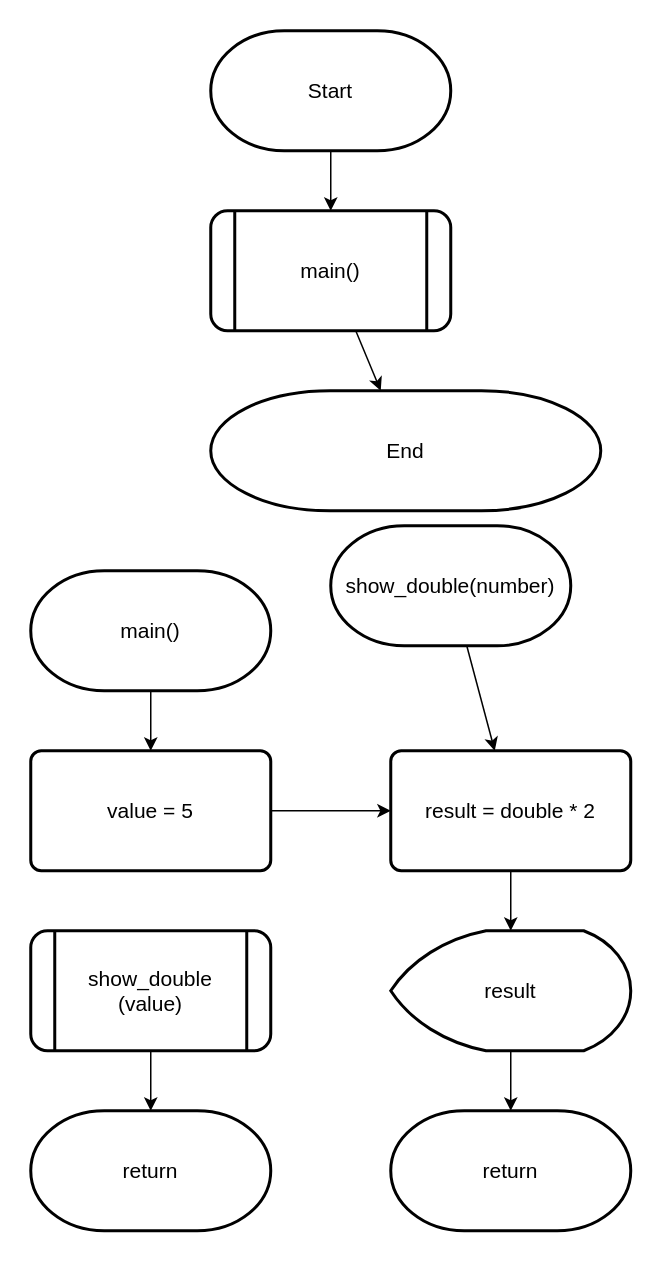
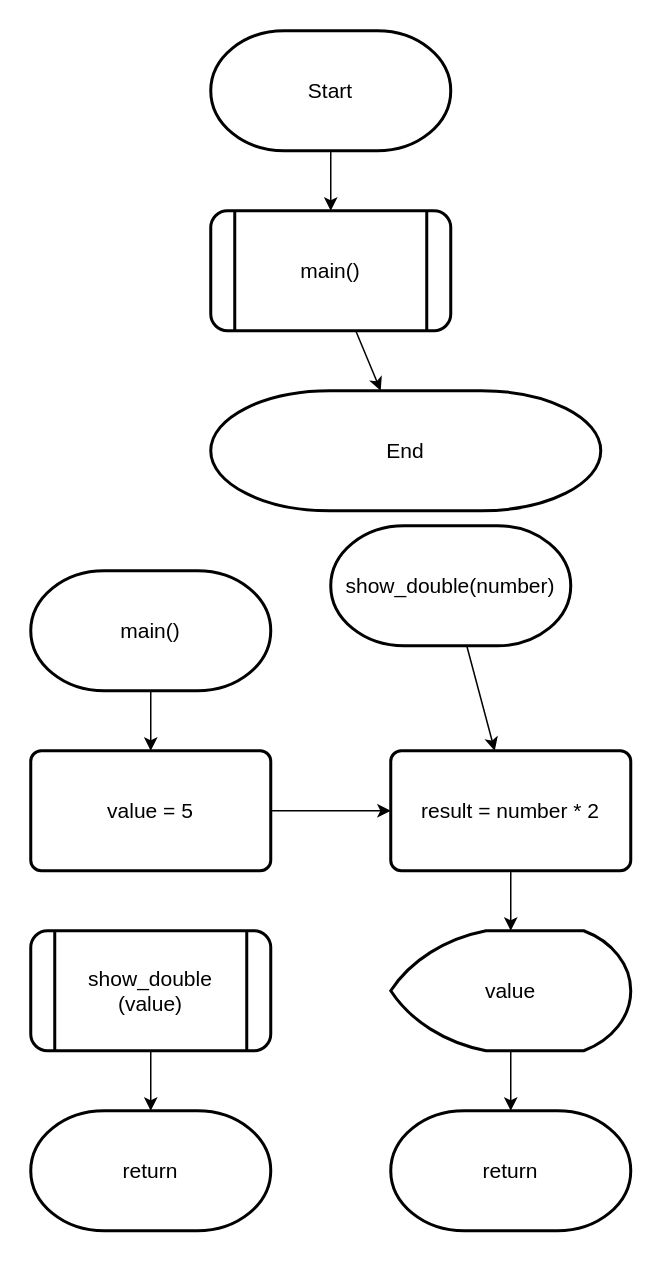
node "result = double * 2": label "result = double * 2" -> "result = number * 2"
node "result": label "result" -> "value"
